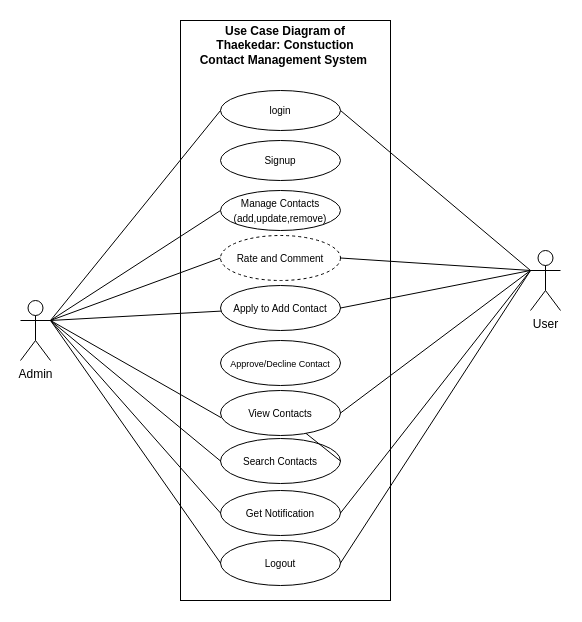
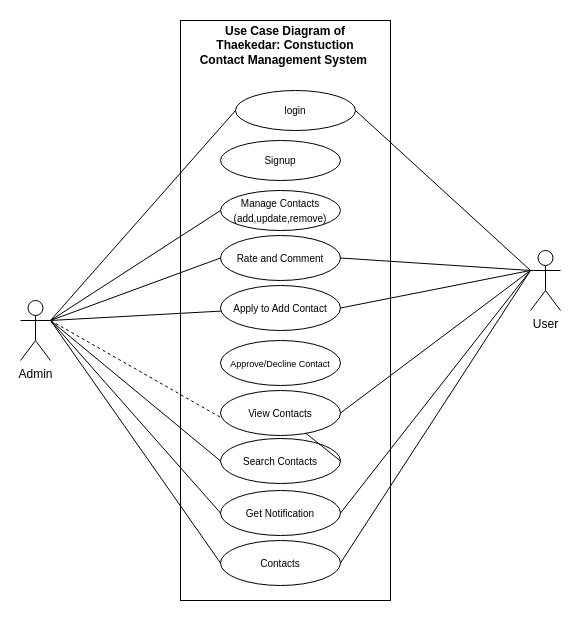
node "login": moved (281, 111) -> (296, 111)
node "Rate and Comment": style dashed -> solid
edge "Admin" -- "View Contacts": style solid -> dashed
node "Logout": label "Logout" -> "Contacts"
